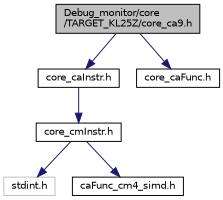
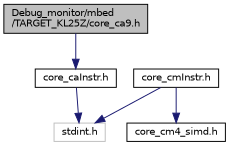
node "Debug_monitor/core /TARGET_KL25Z/core_ca9.h": label "Debug_monitor/core /TARGET_KL25Z/core_ca9.h" -> "Debug_monitor/mbed /TARGET_KL25Z/core_ca9.h"
node "core_caFunc.h": removed
edge "core_caInstr.h" -> "core_cmInstr.h": now "core_caInstr.h" -> "stdint.h"
node "caFunc_cm4_simd.h": label "caFunc_cm4_simd.h" -> "core_cm4_simd.h"
